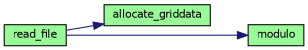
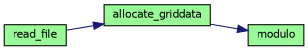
edge "read_file" -> "modulo": now "allocate_griddata" -> "modulo"
